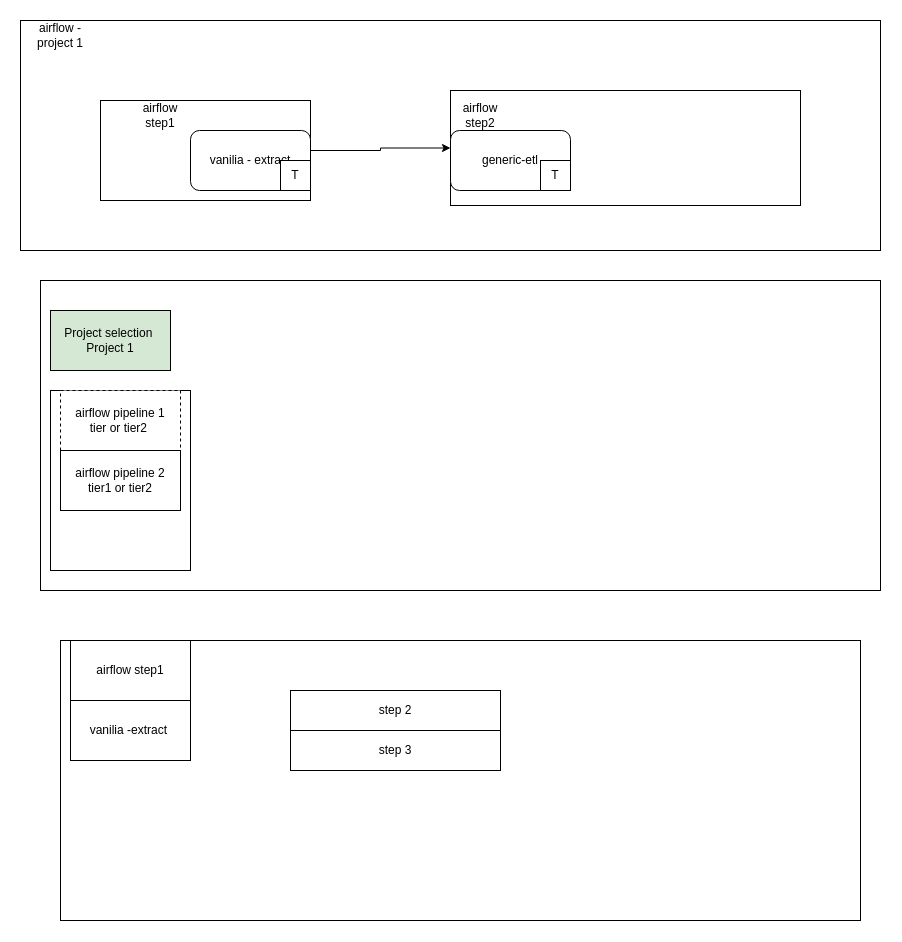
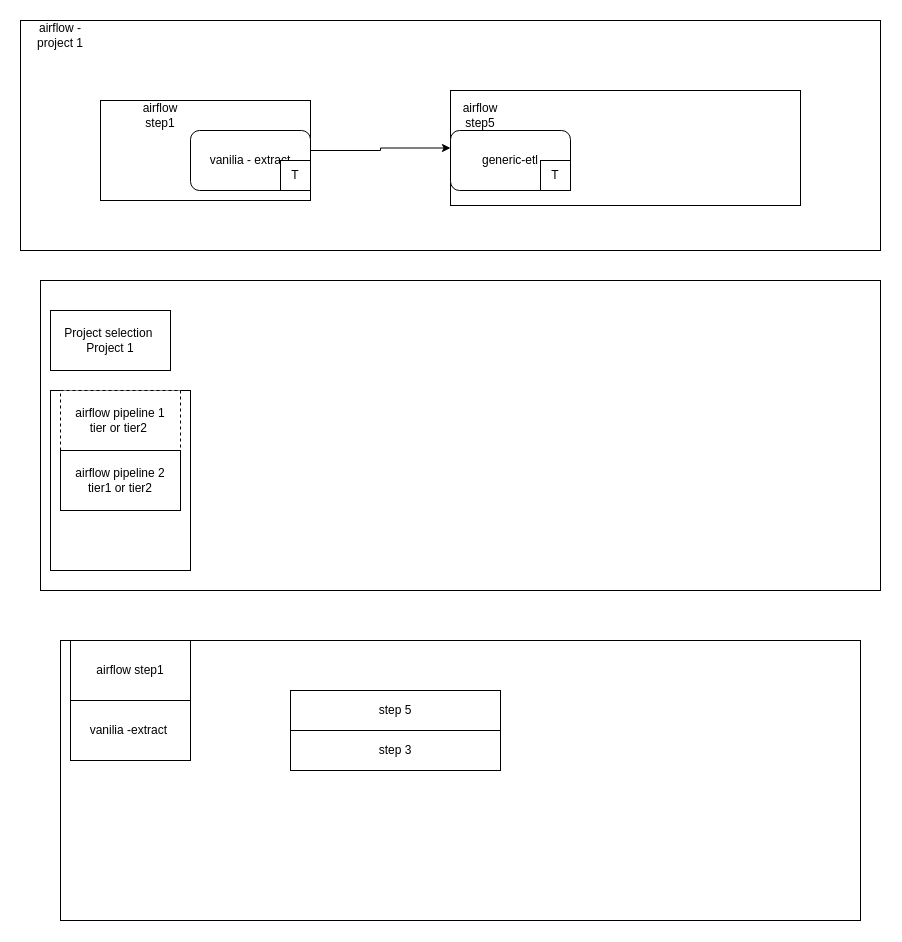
node "airflow step2": label "airflow step2" -> "airflow step5"
node "Project selection Project 1": fillcolor #d5e8d4 -> #ffffff
node "step 2": label "step 2" -> "step 5"
